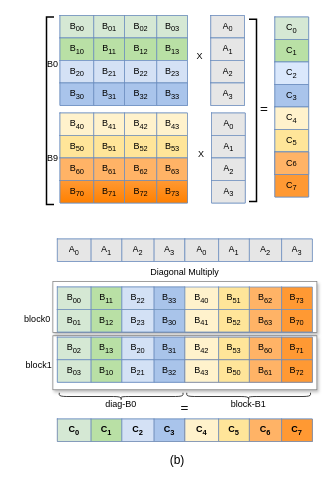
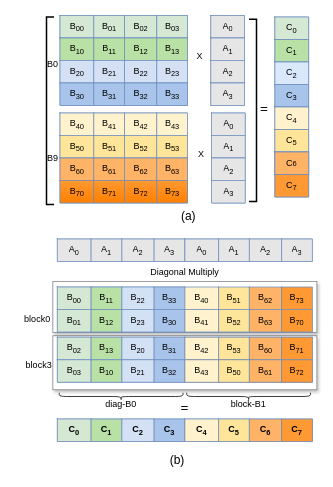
node "(a)": added
node "block1": label "block1" -> "block3"
